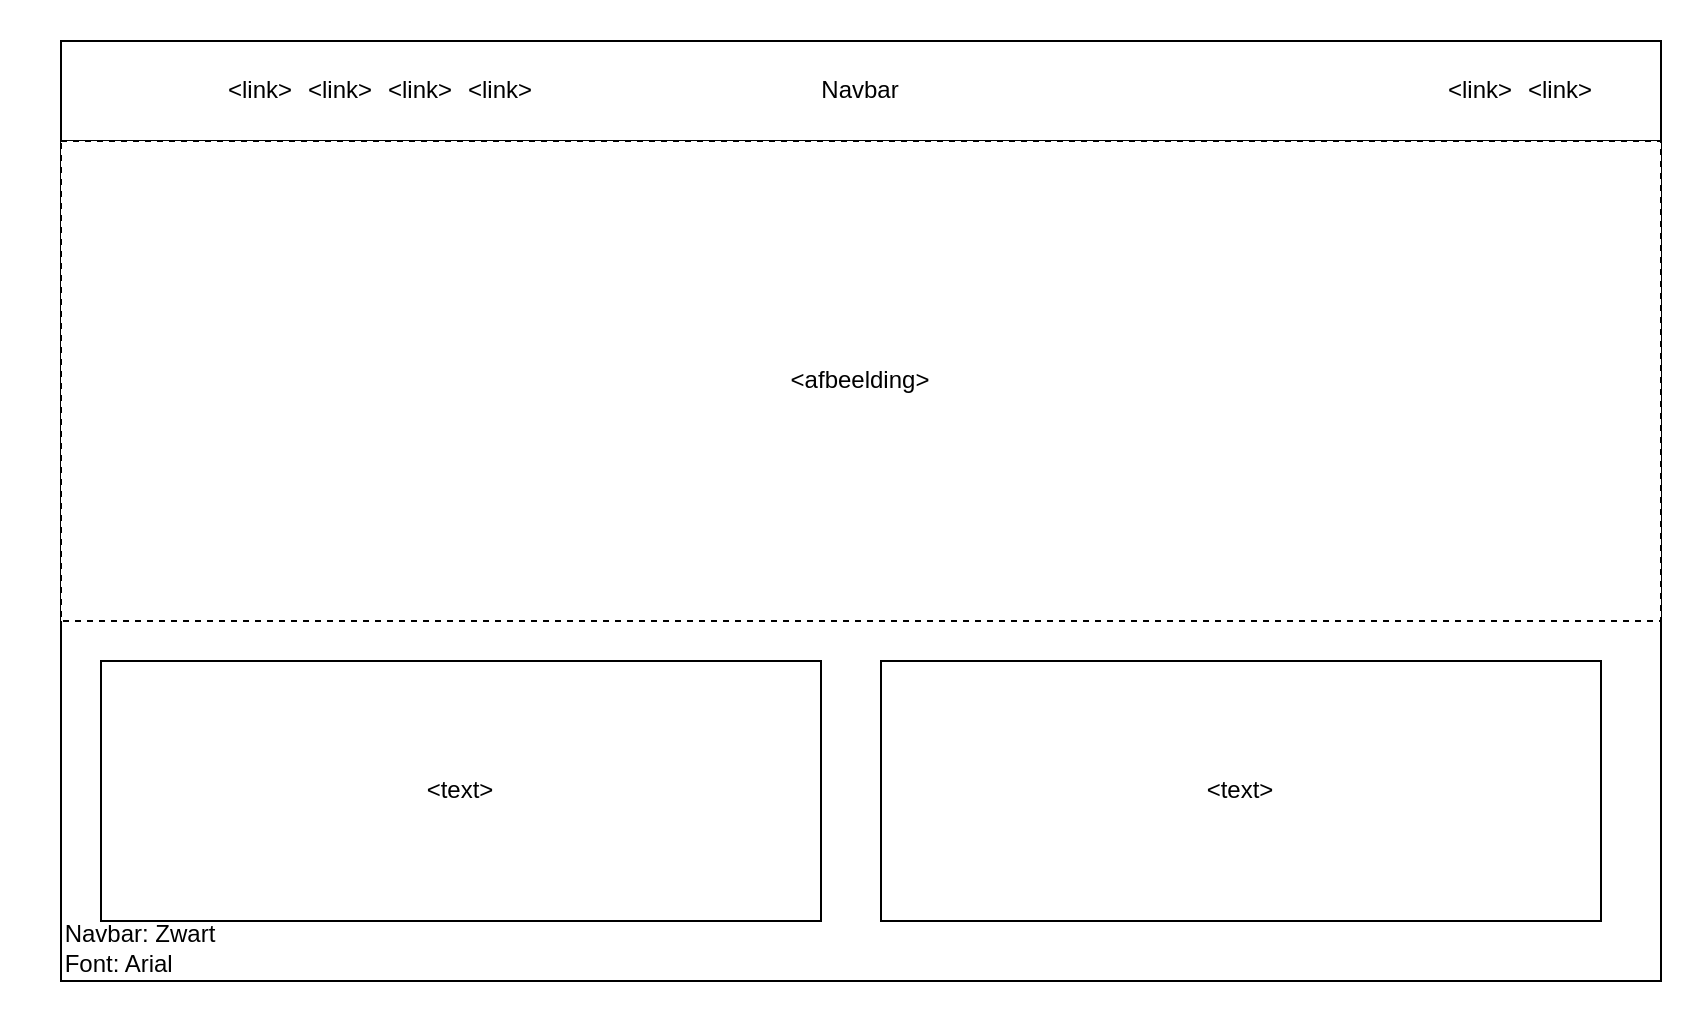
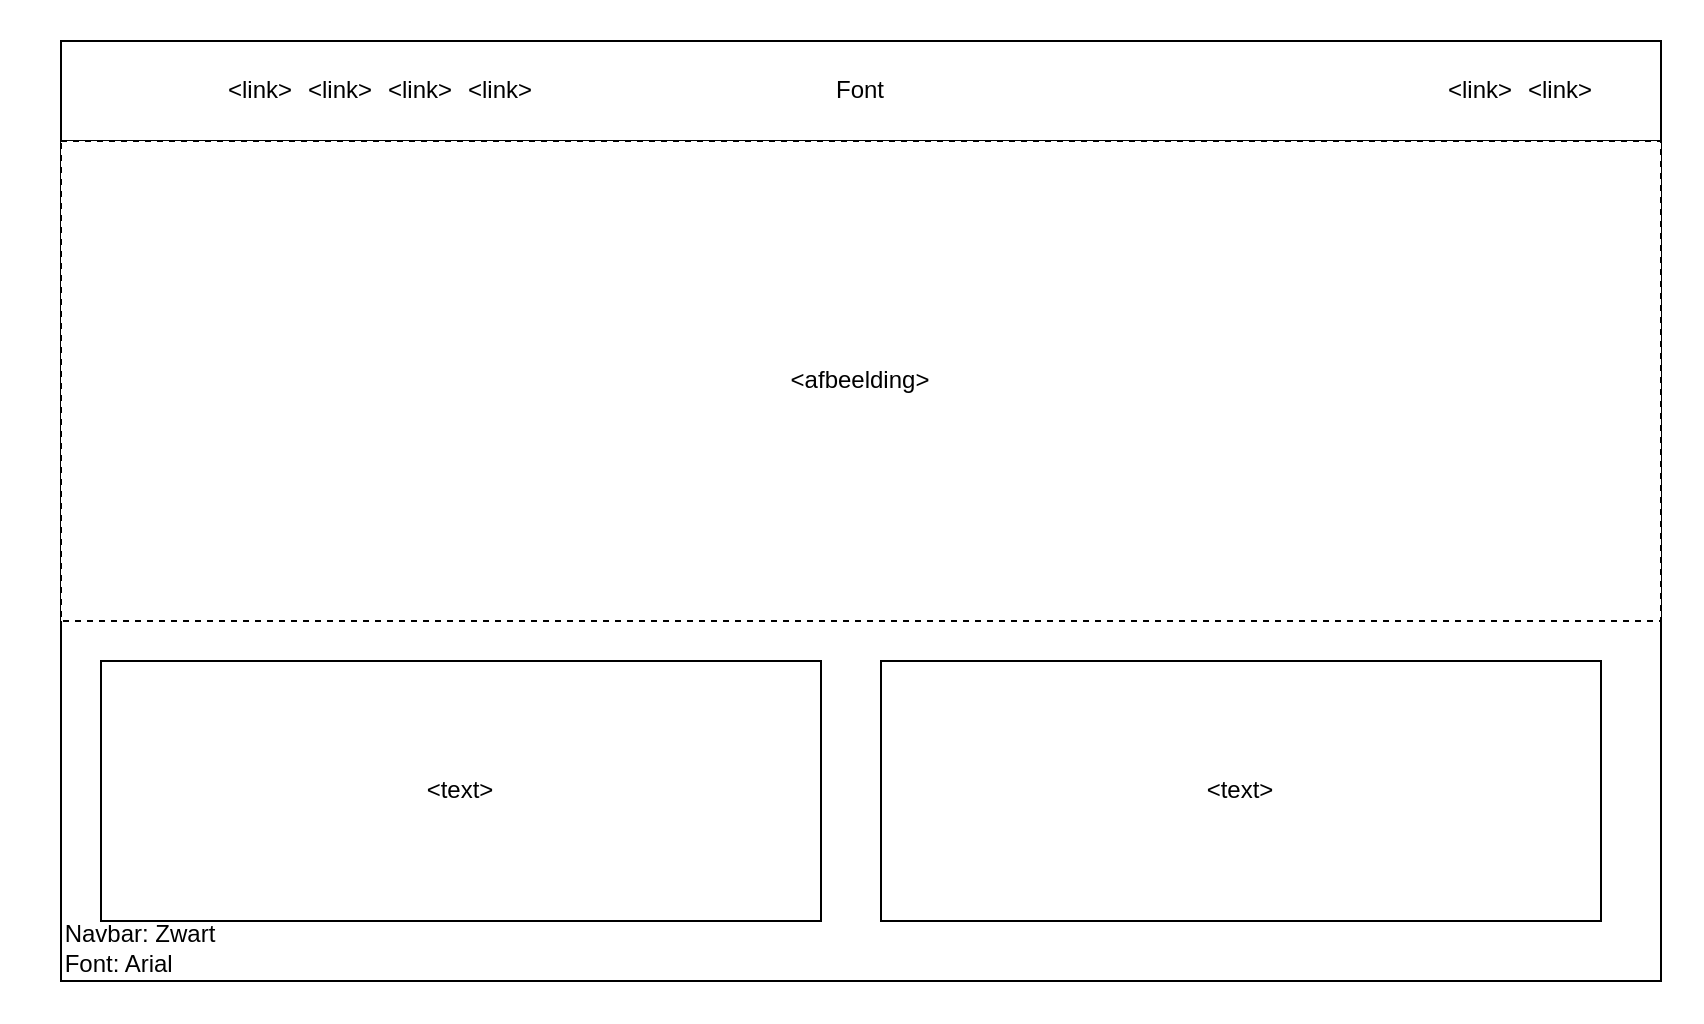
node "Navbar": label "Navbar" -> "Font"
